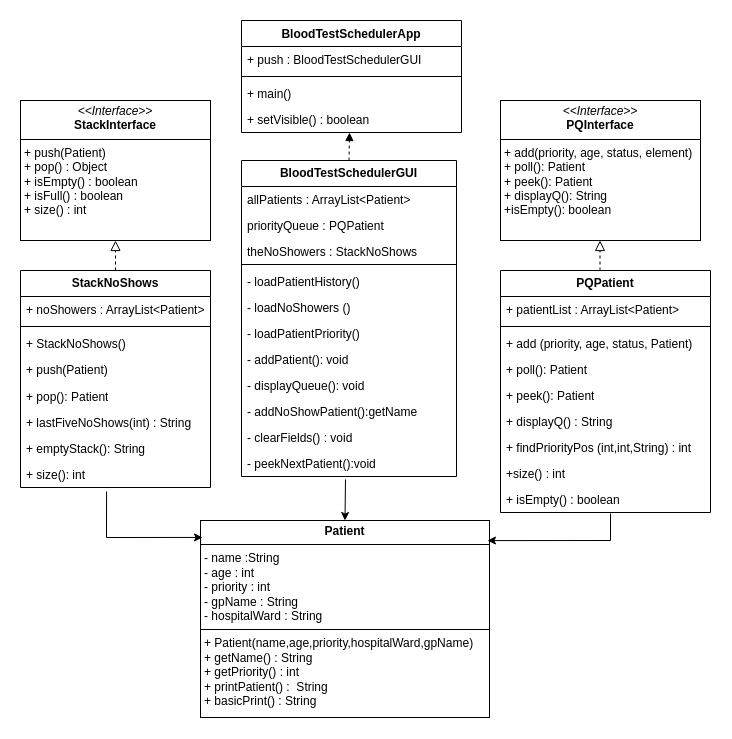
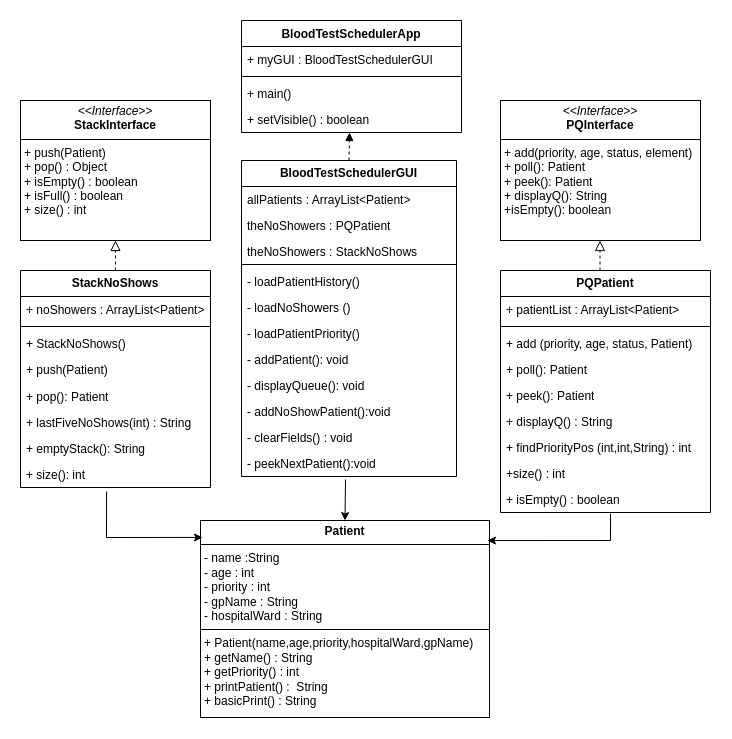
node "+ push : BloodTestSchedulerGUI": label "+ push : BloodTestSchedulerGUI" -> "+ myGUI : BloodTestSchedulerGUI"
node "priorityQueue : PQPatient": label "priorityQueue : PQPatient" -> "theNoShowers : PQPatient"
node "- addNoShowPatient():getName": label "- addNoShowPatient():getName" -> "- addNoShowPatient():void"
